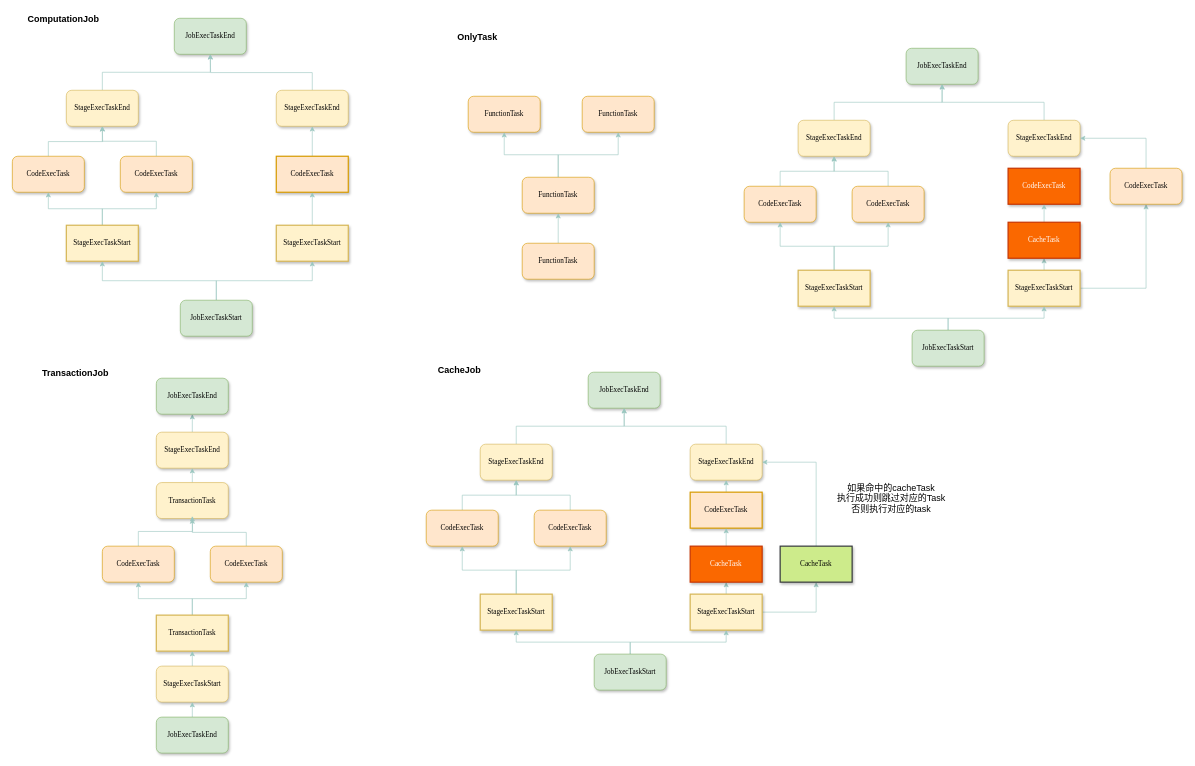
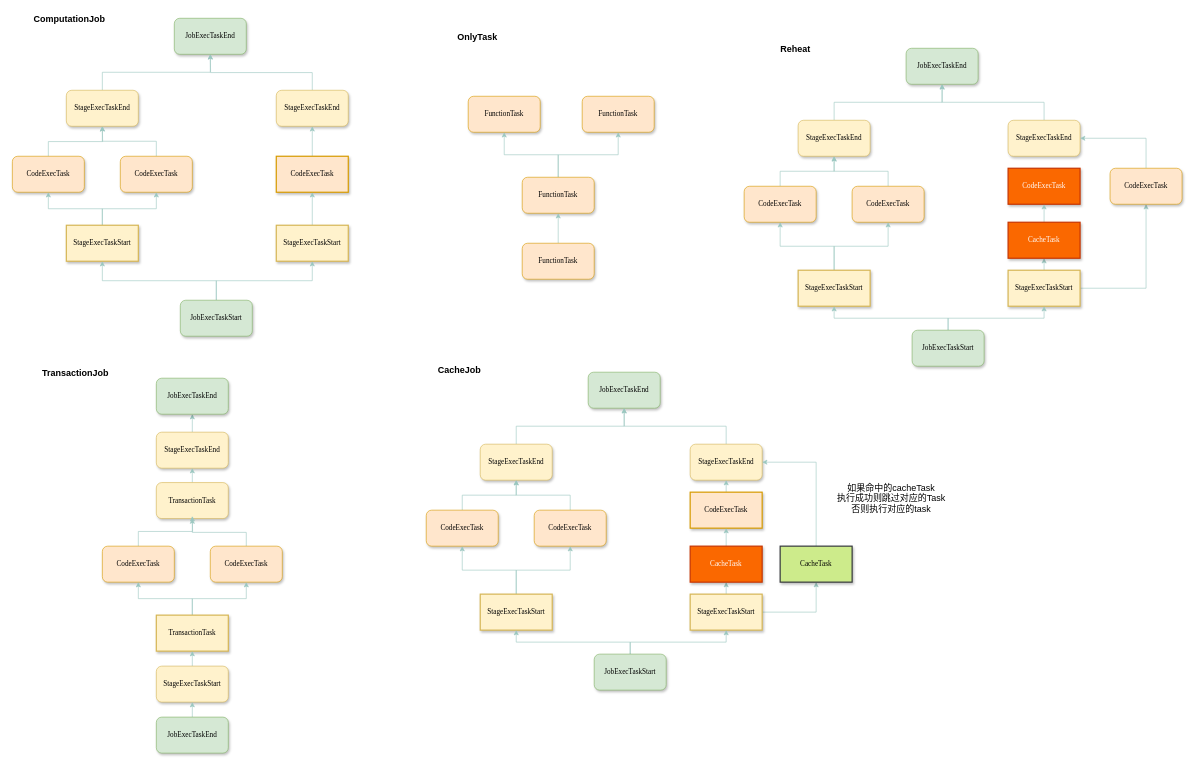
node "ComputationJob": moved (63, 18) -> (69, 18)
node "Reheat": added
